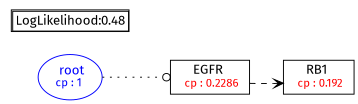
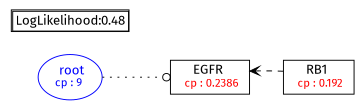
node "root": text "cp : 1" -> "cp : 9"
node "EGFR": text "cp : 0.2286" -> "cp : 0.2386"
edge "EGFR" -> "RB1": reversed
